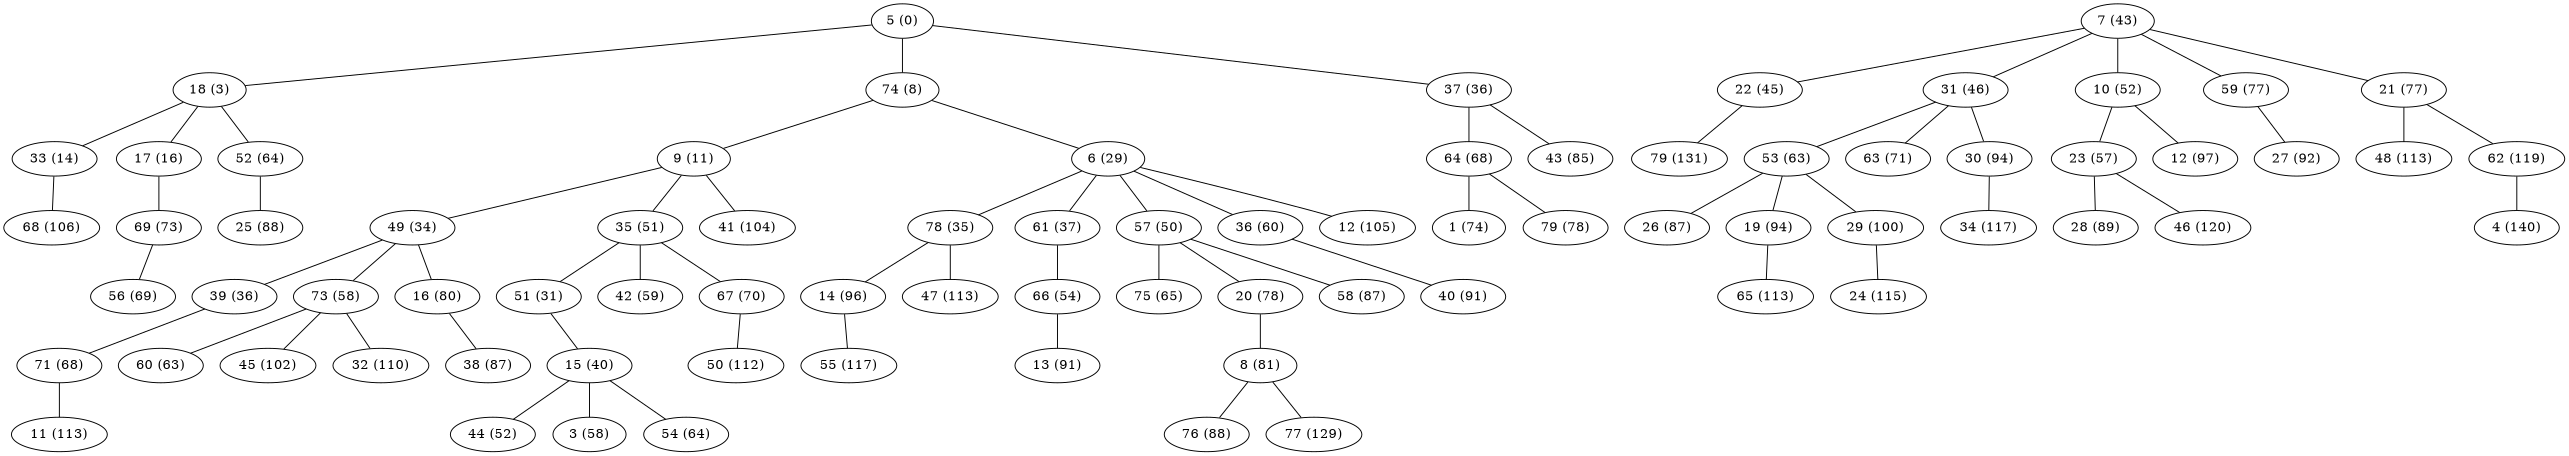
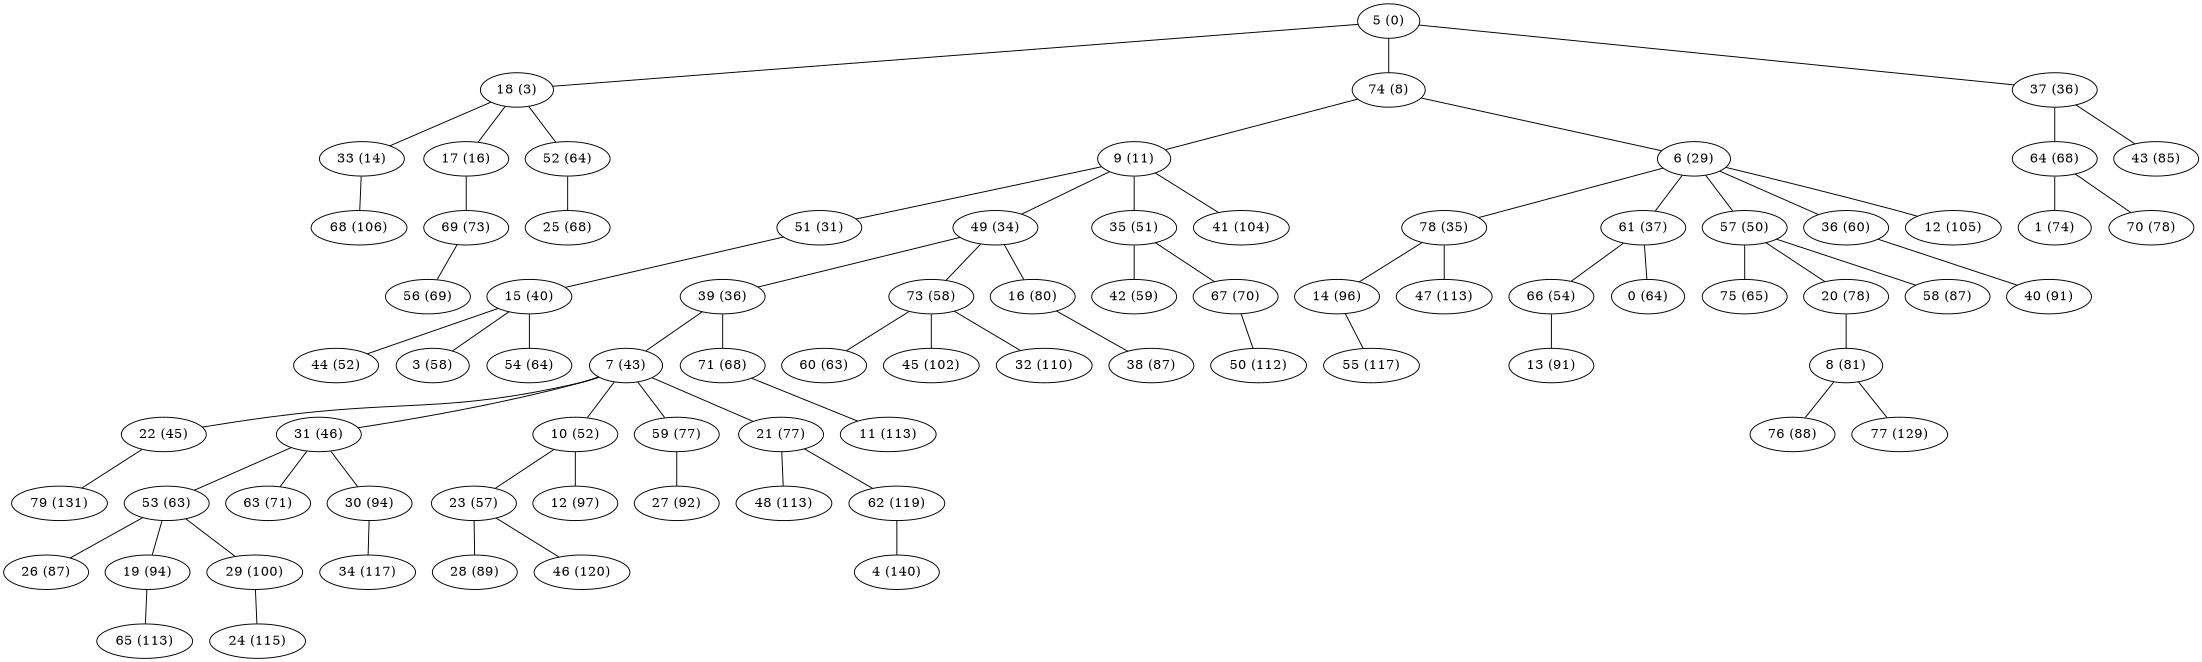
node "25 (88)": label "25 (88)" -> "25 (68)"
node "79 (78)": label "79 (78)" -> "70 (78)"
edge "35 (51)" -- "51 (31)": now "9 (11)" -- "51 (31)"
node "0 (64)": added
edge "39 (36)" -- "7 (43)": added
